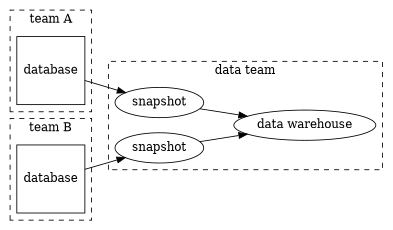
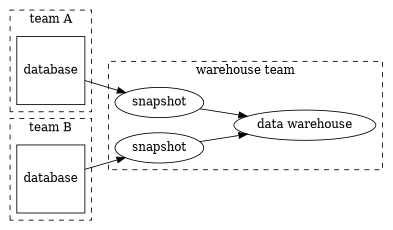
cluster "data team": label "data team" -> "warehouse team"
